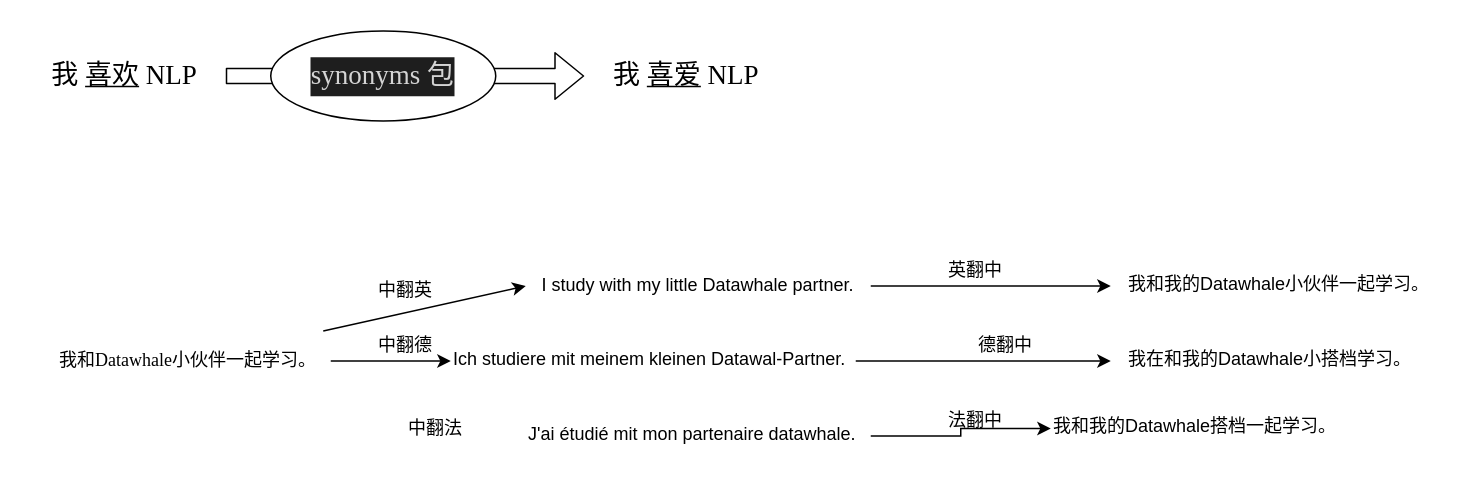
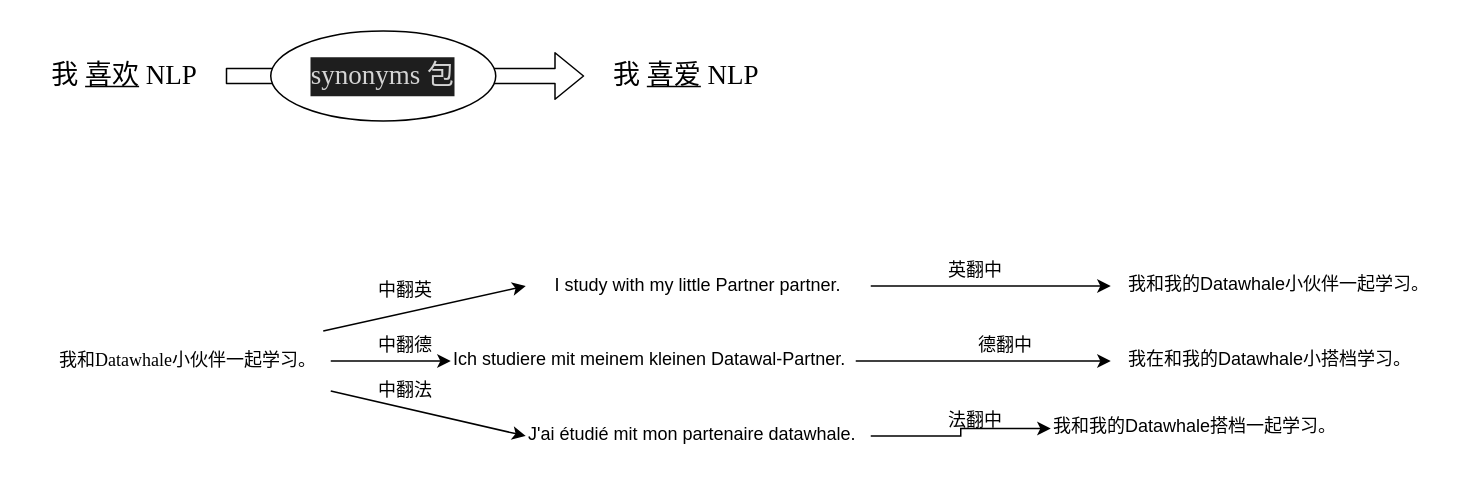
node "I study with my little Datawhale partner.": label "I study with my little Datawhale partner." -> "I study with my little Partner partner."
edge "我和Datawhale小伙伴一起学习。" -> "J'ai étudié mit mon partenaire datawhale.": added
node "中翻法": moved (436, 428) -> (406, 391)
